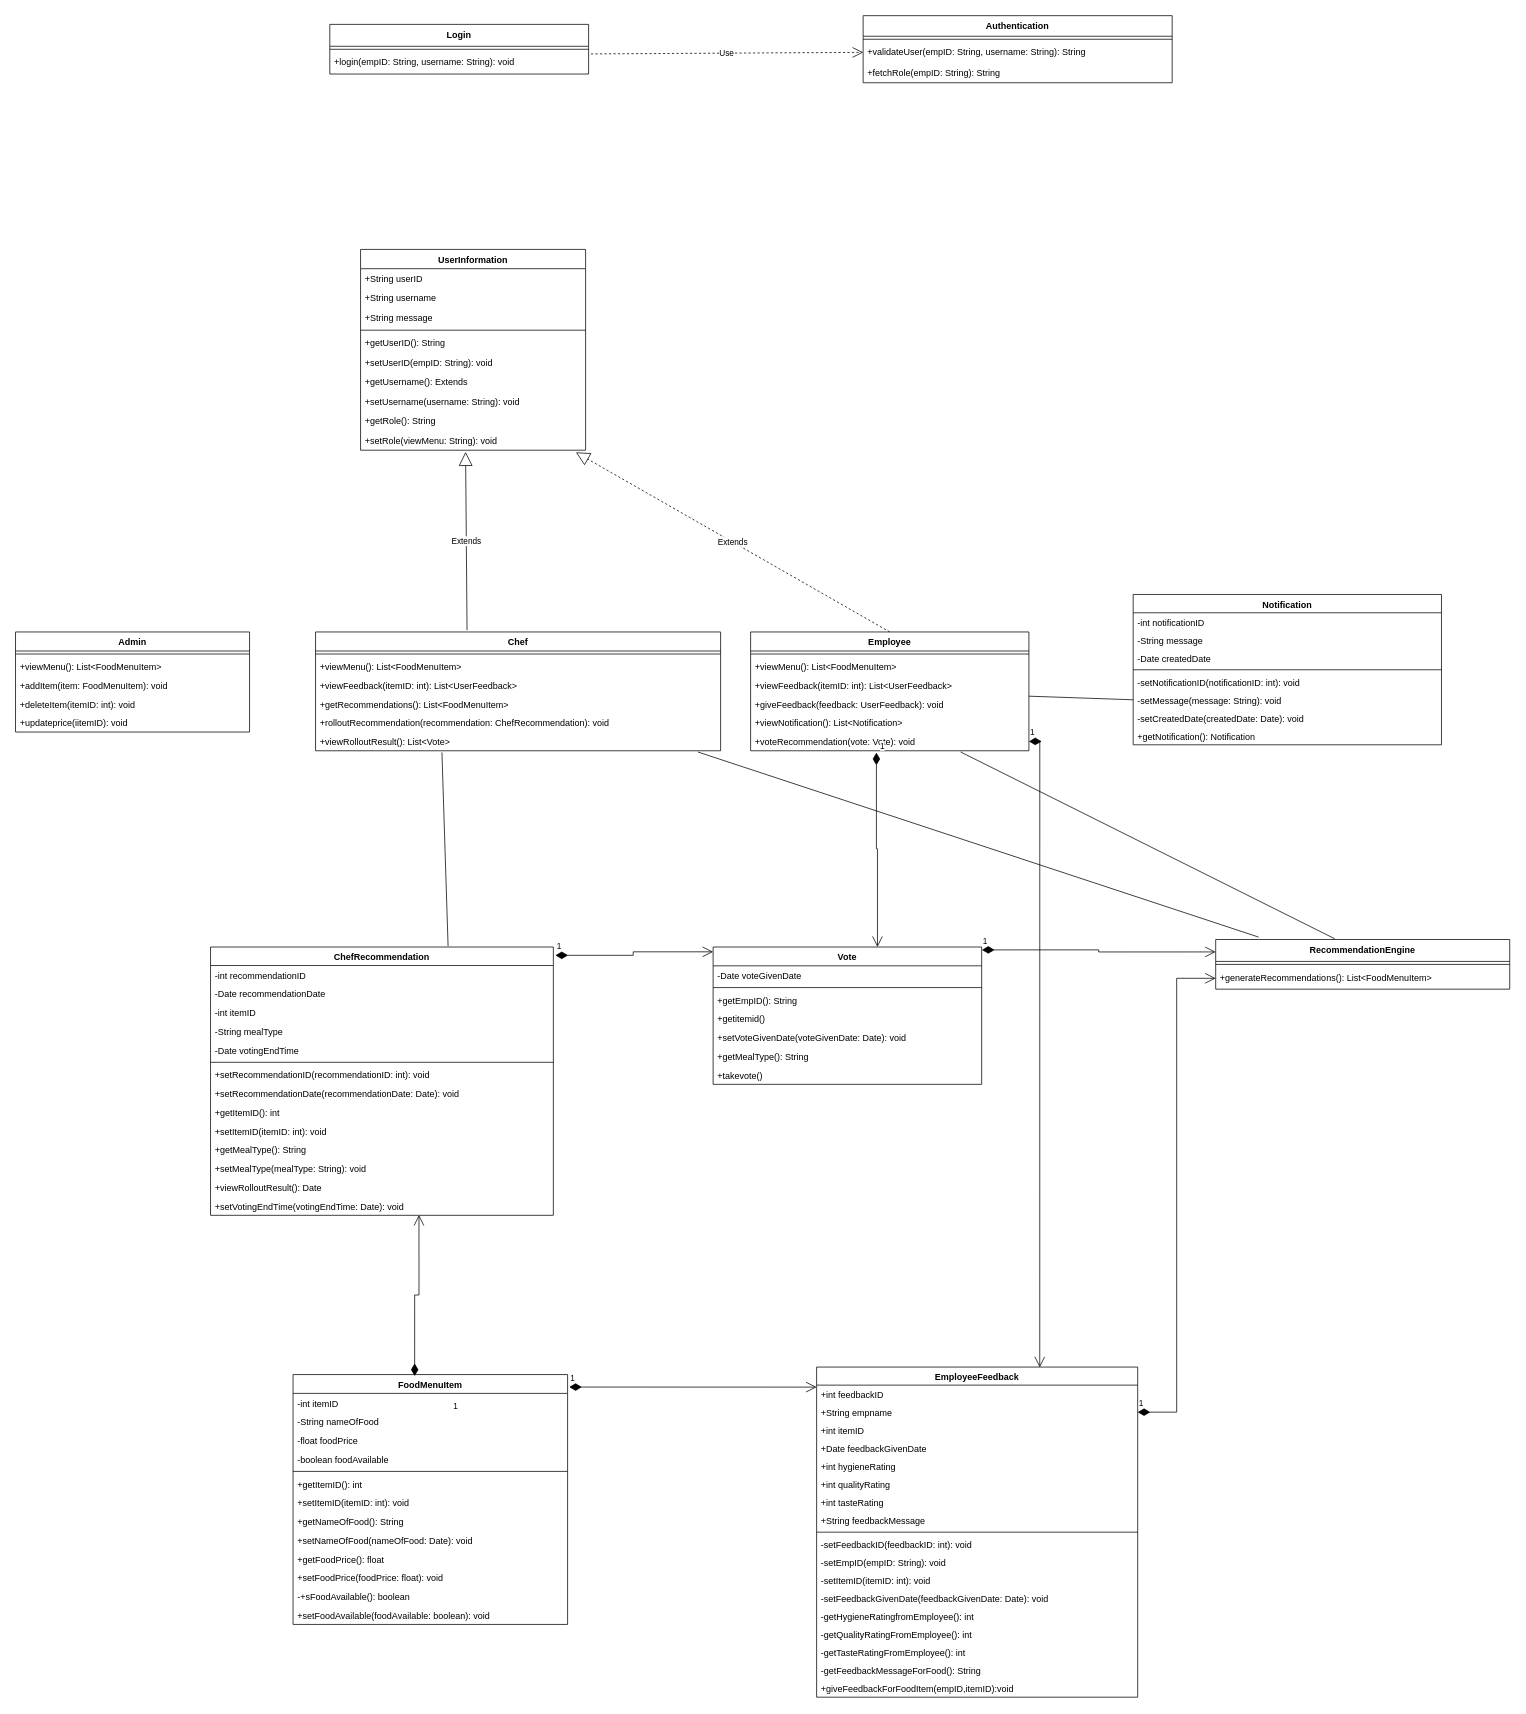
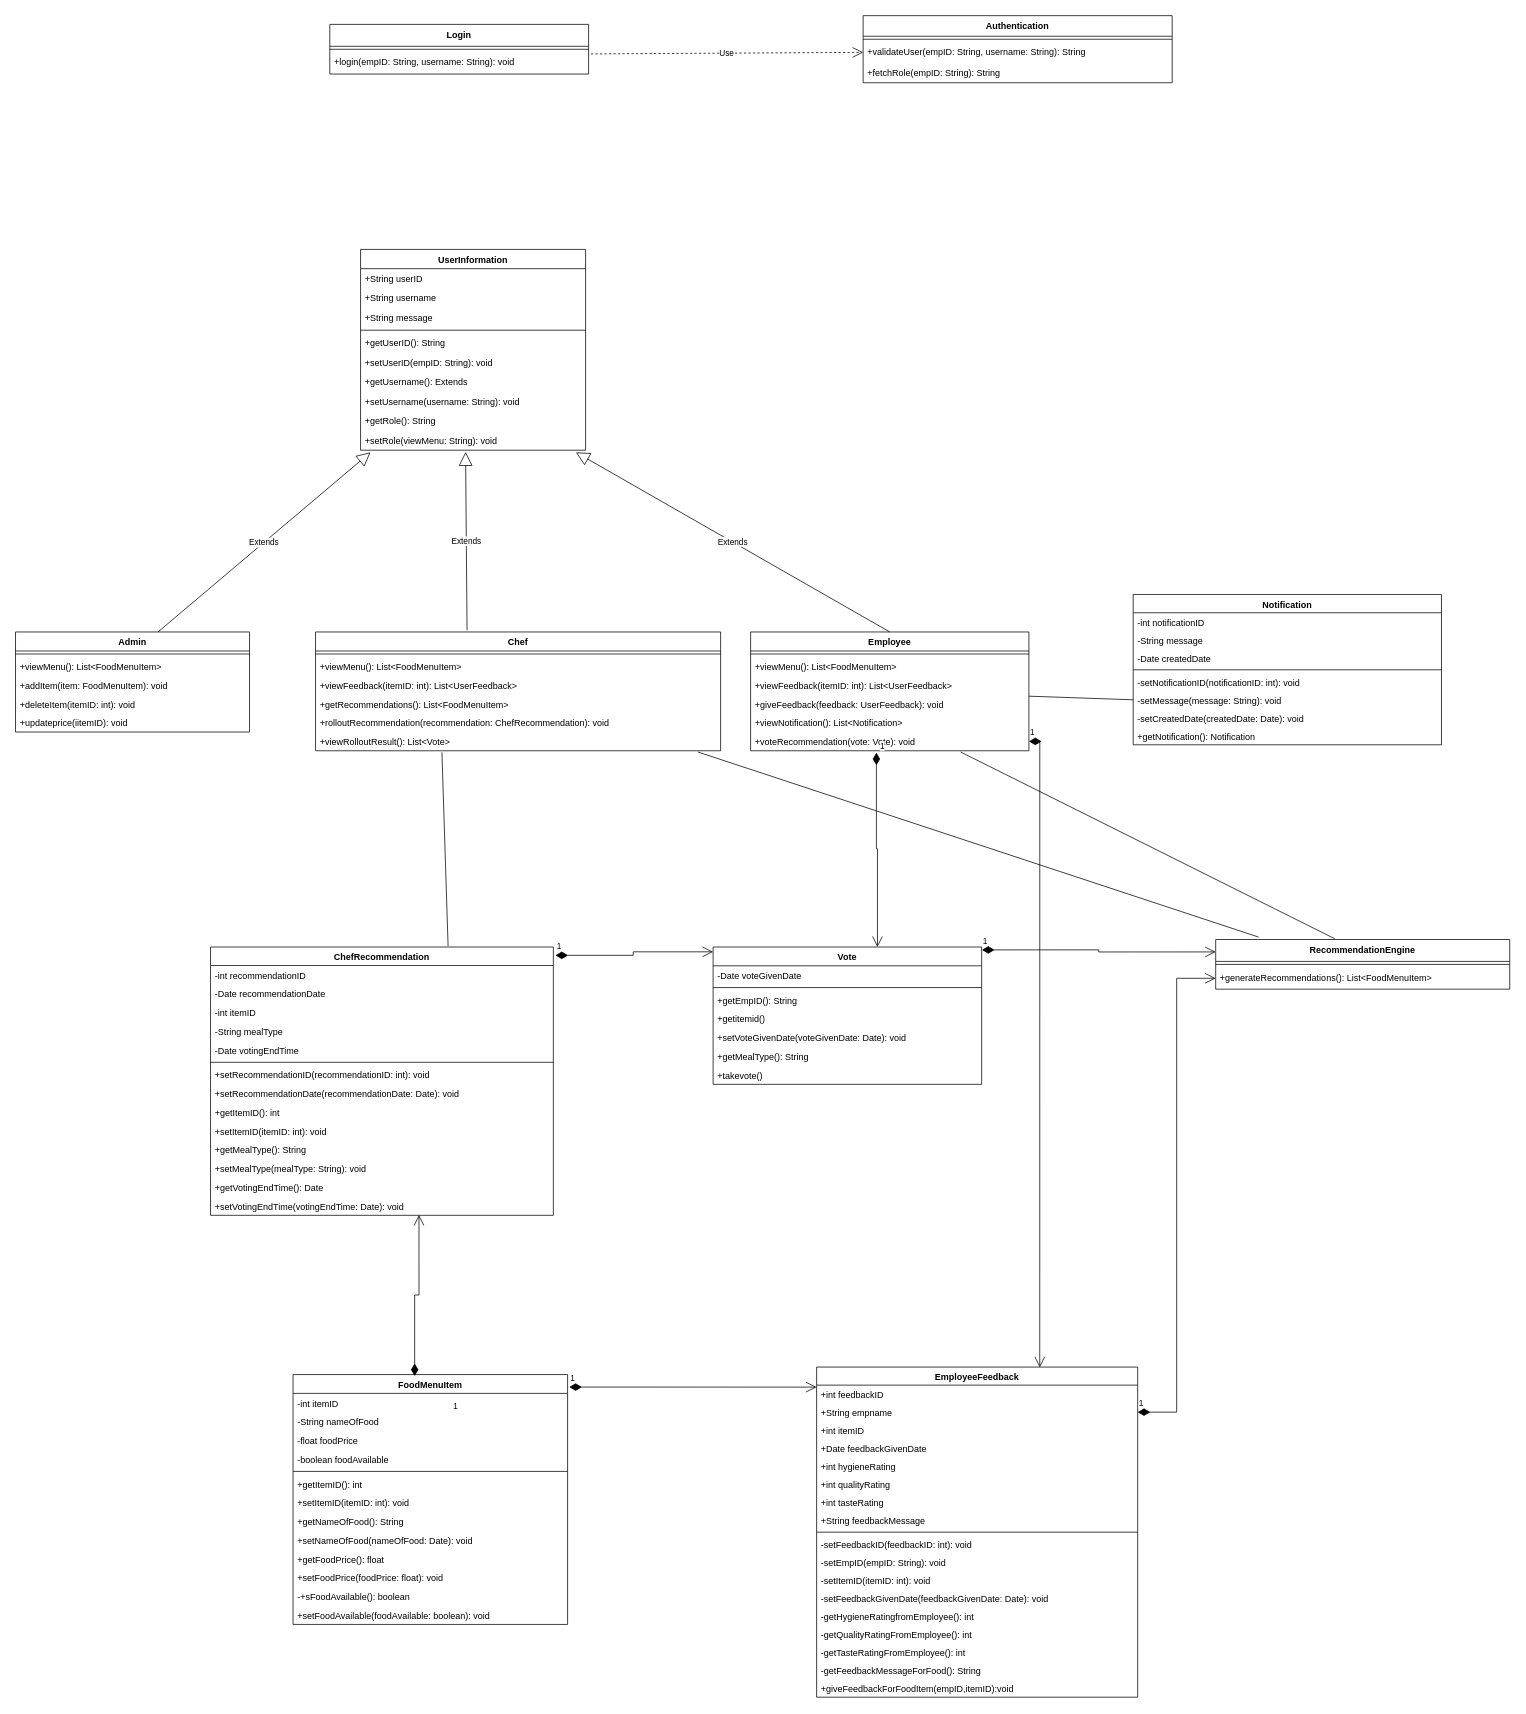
edge "Admin" -> "+setRole(viewMenu: String): void": added, label "Extends"
edge "Employee" -> "+setRole(viewMenu: String): void": style dashed -> solid
node "+viewRolloutResult(): Date": label "+viewRolloutResult(): Date" -> "+getVotingEndTime(): Date"
